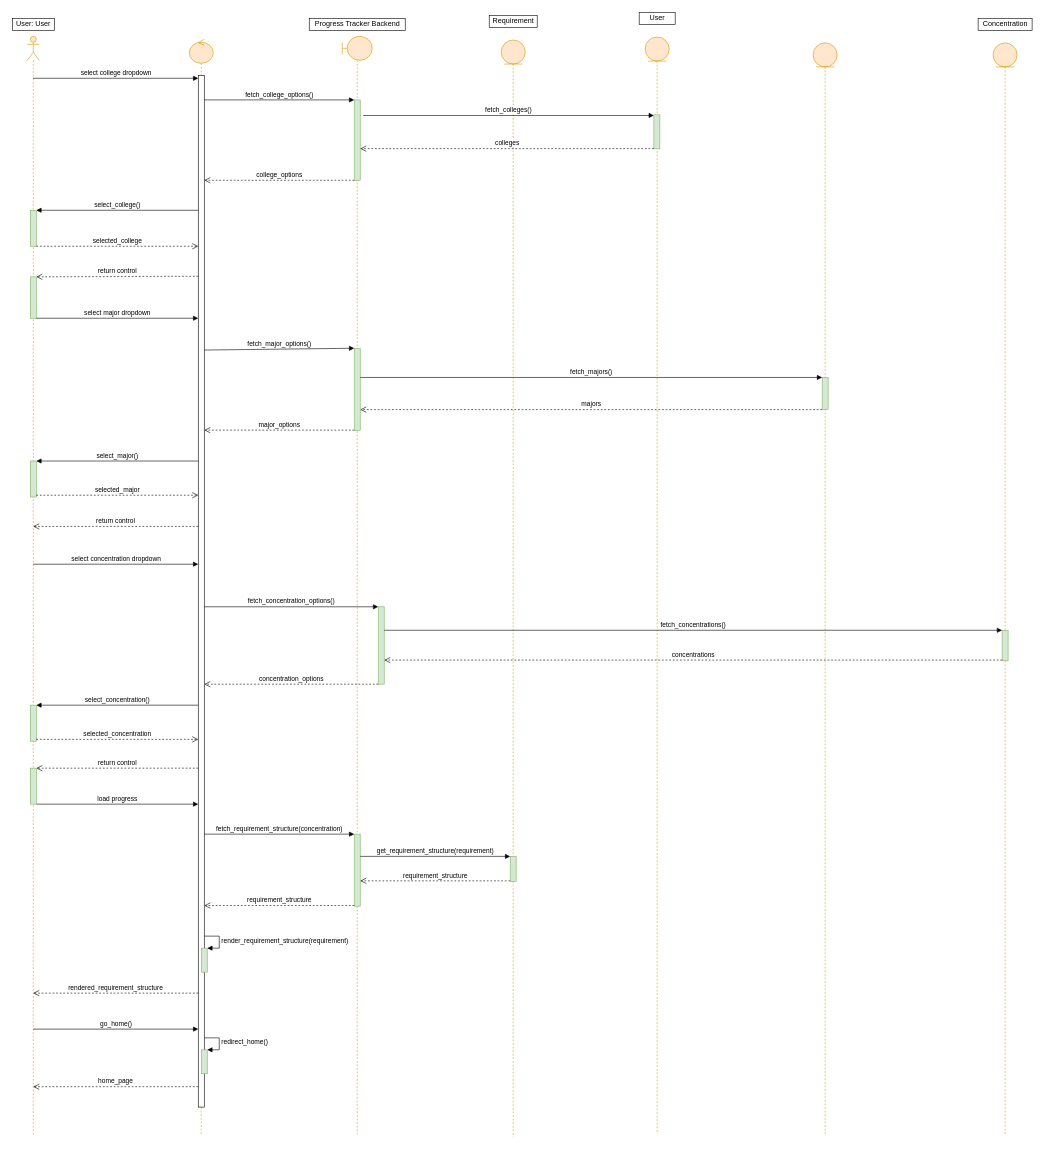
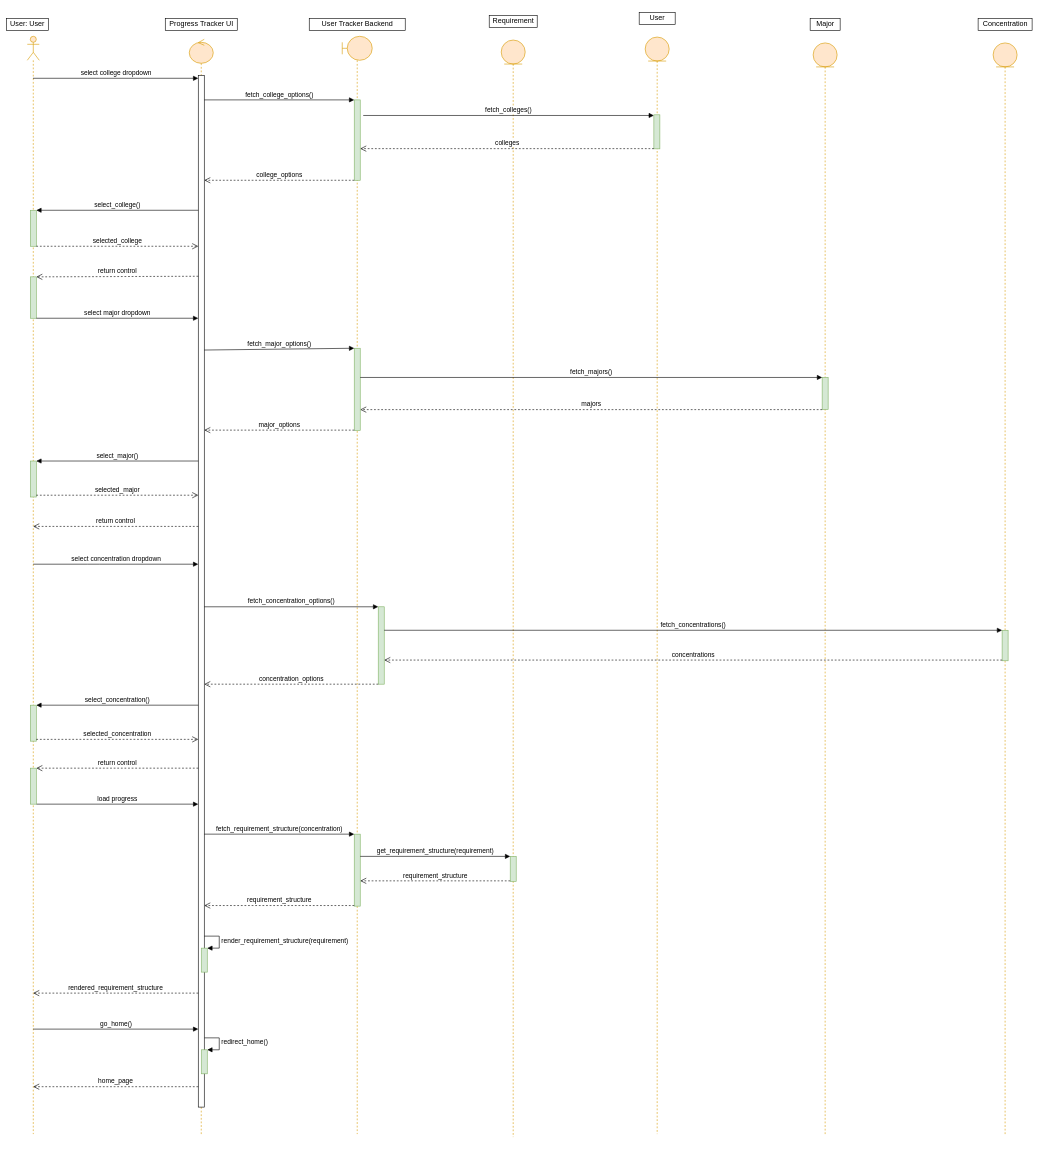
node "User: User": moved (33, 24) -> (27, 24)
node "Progress Tracker UI": added
node "Progress Tracker Backend": label "Progress Tracker Backend" -> "User Tracker Backend"
node "Major": added
